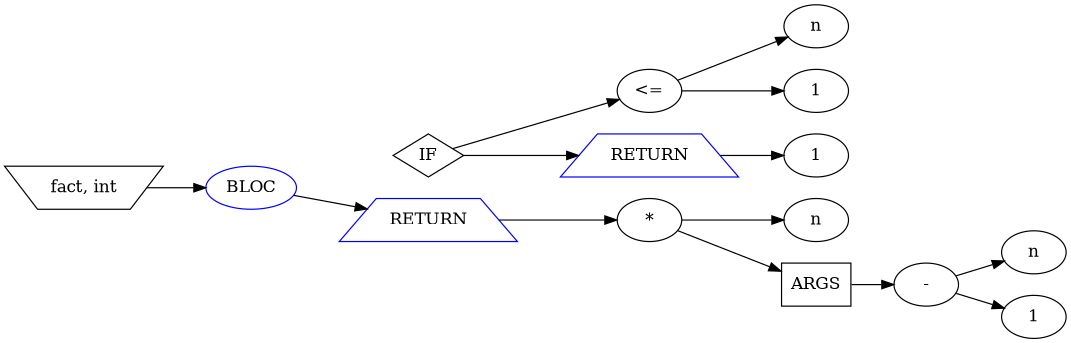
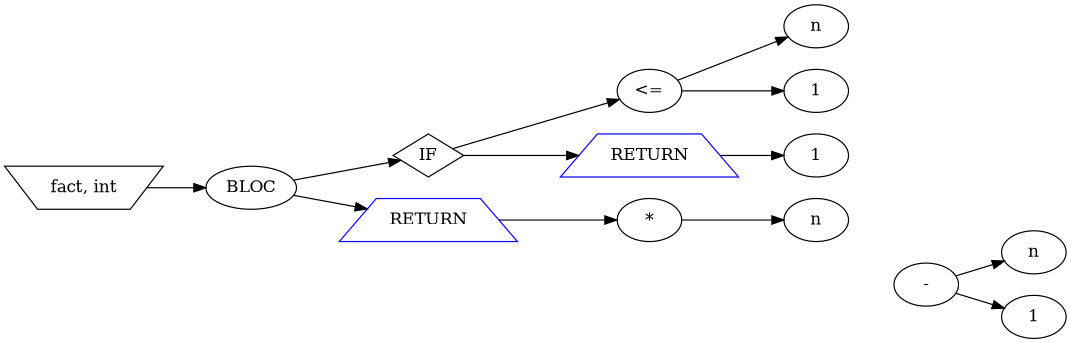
edge "BLOC" -> "IF": added
node "BLOC": color blue -> black
node "ARGS": removed
